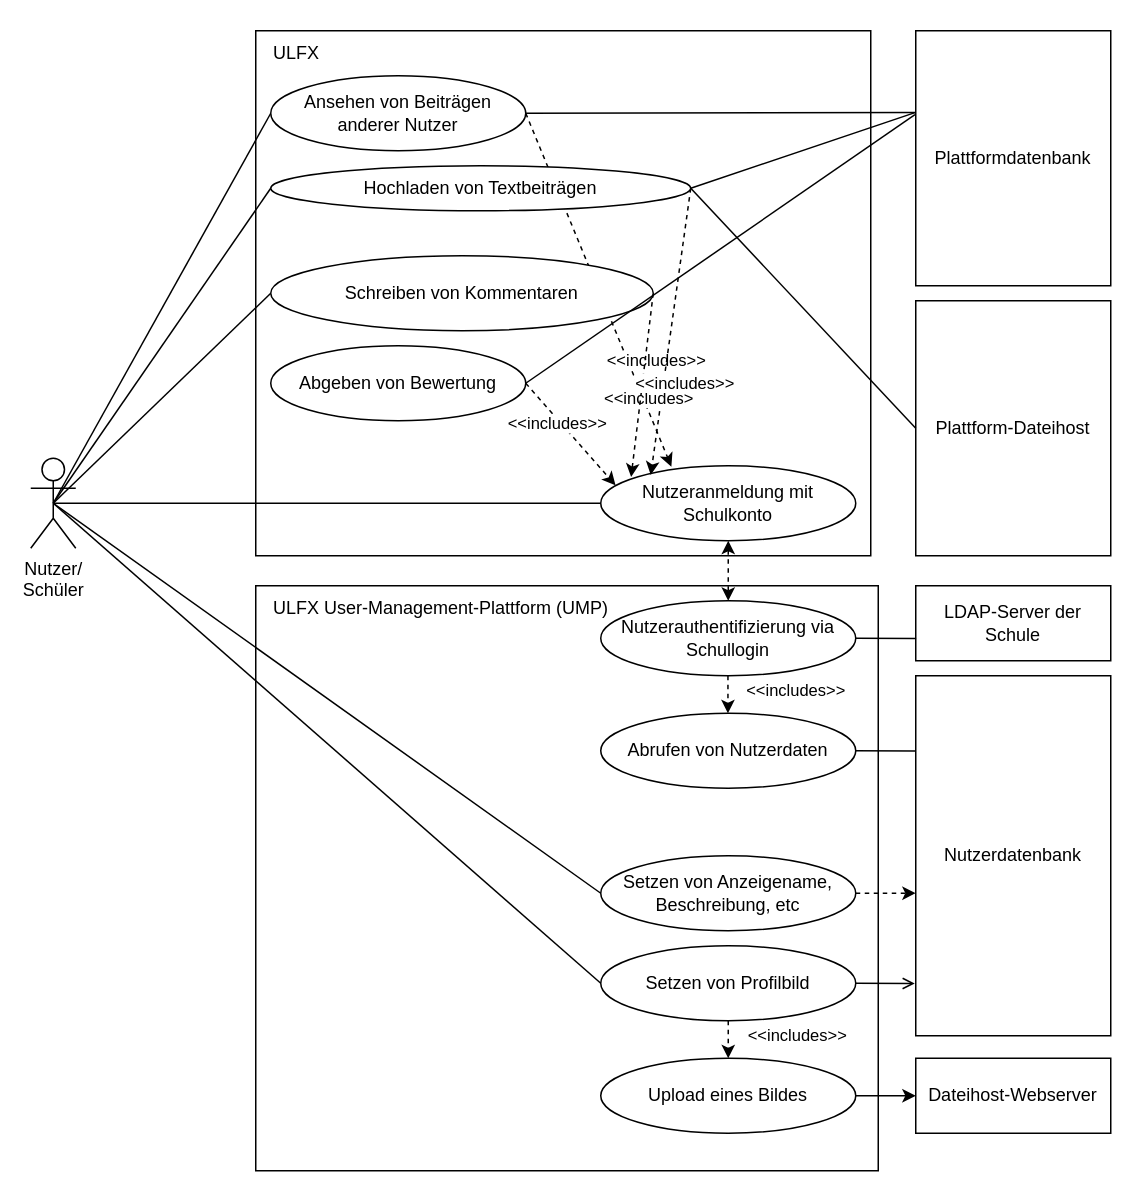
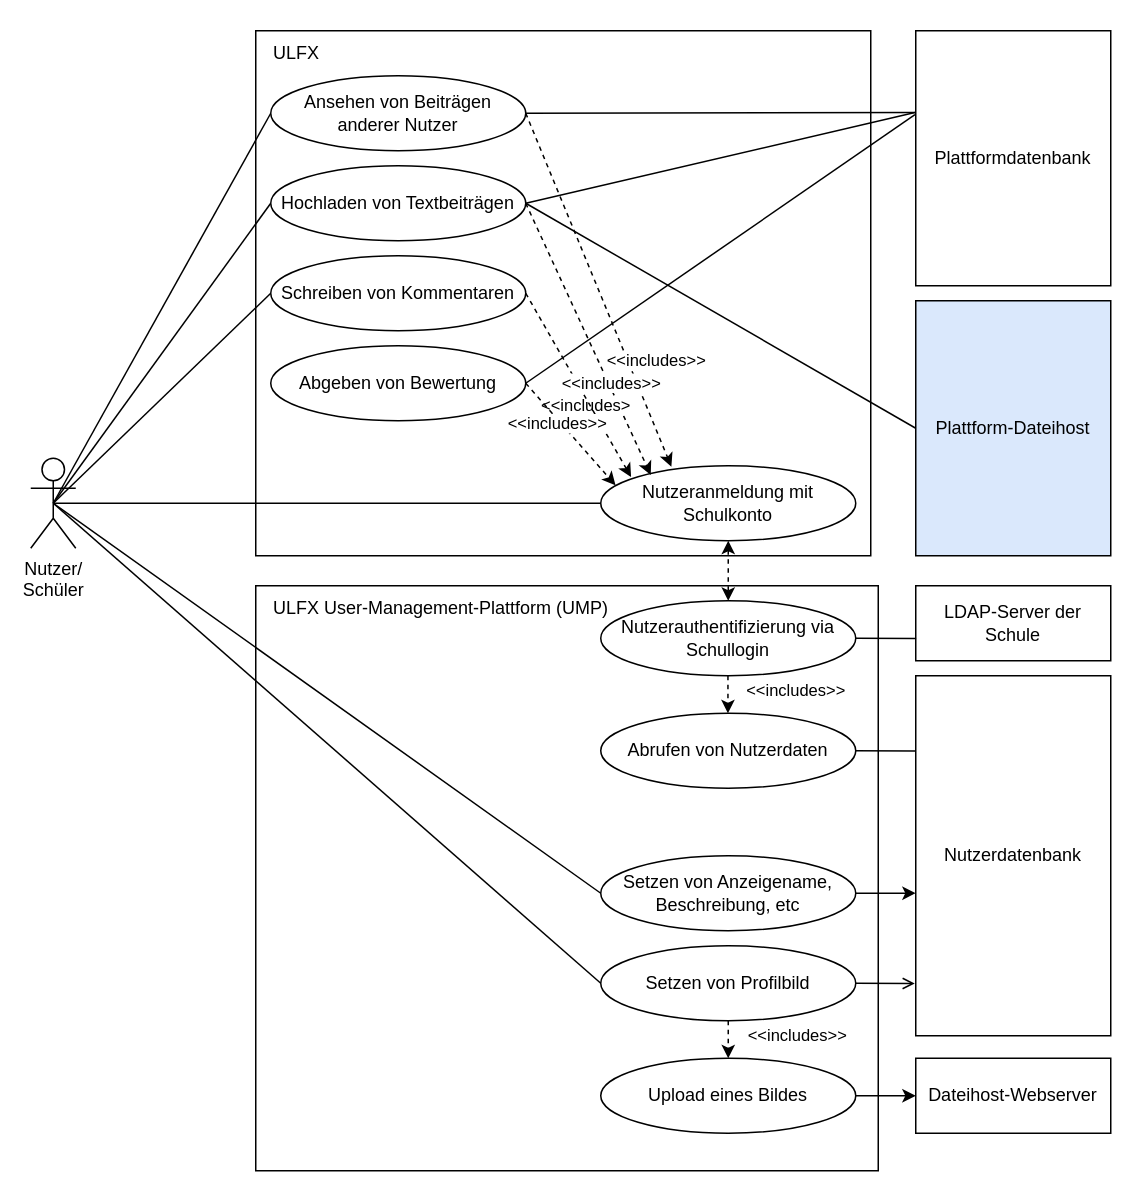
node "Hochladen von Textbeiträgen": size 420x45 -> 255x75
node "Schreiben von Kommentaren": size 383x75 -> 255x75
node "Plattform-Dateihost": fillcolor #ffffff -> #dae8fc
edge "Setzen von Anzeigename, Beschreibung, etc" -> "Nutzerdatenbank": style dashed -> solid
